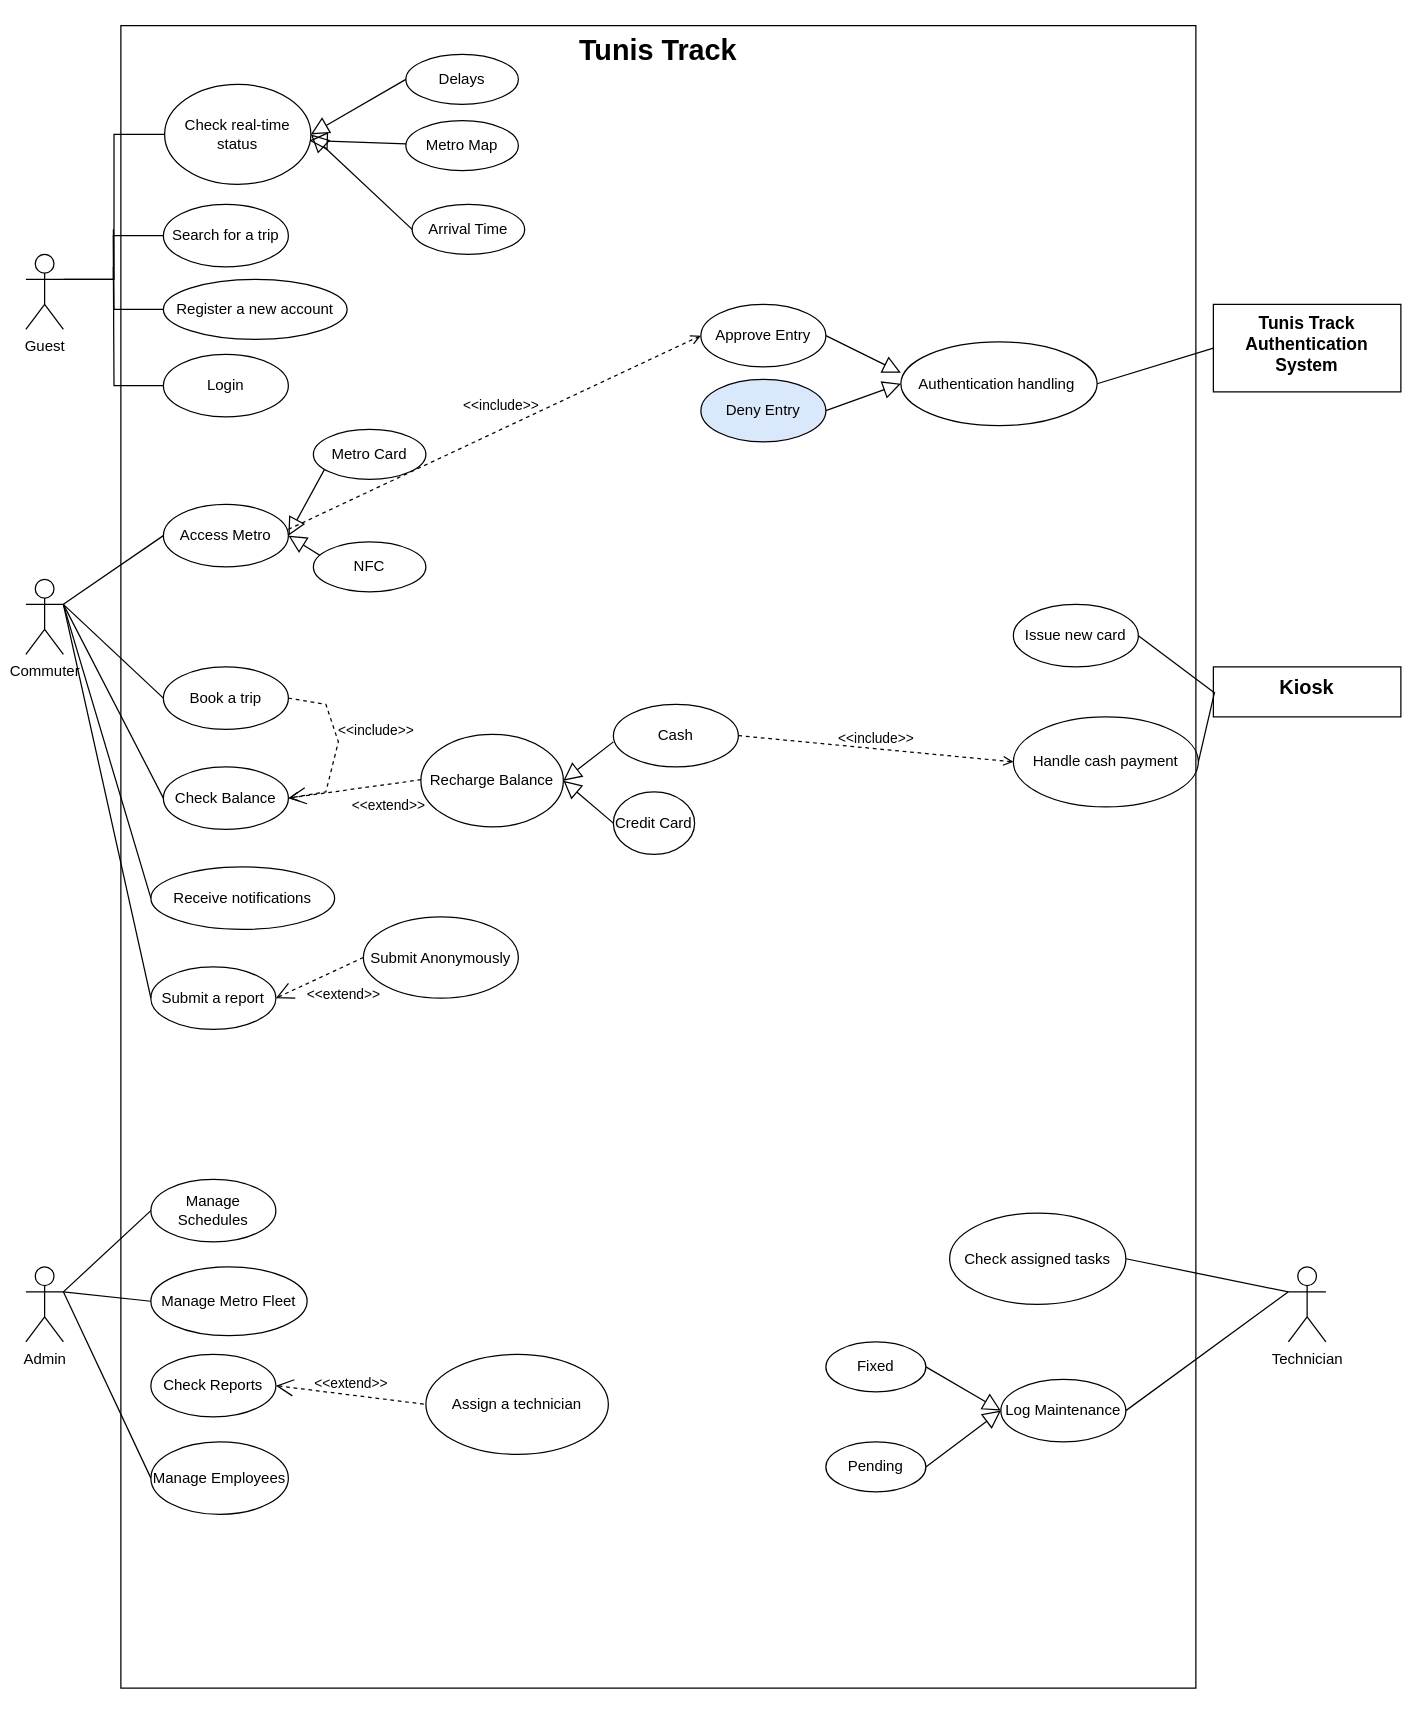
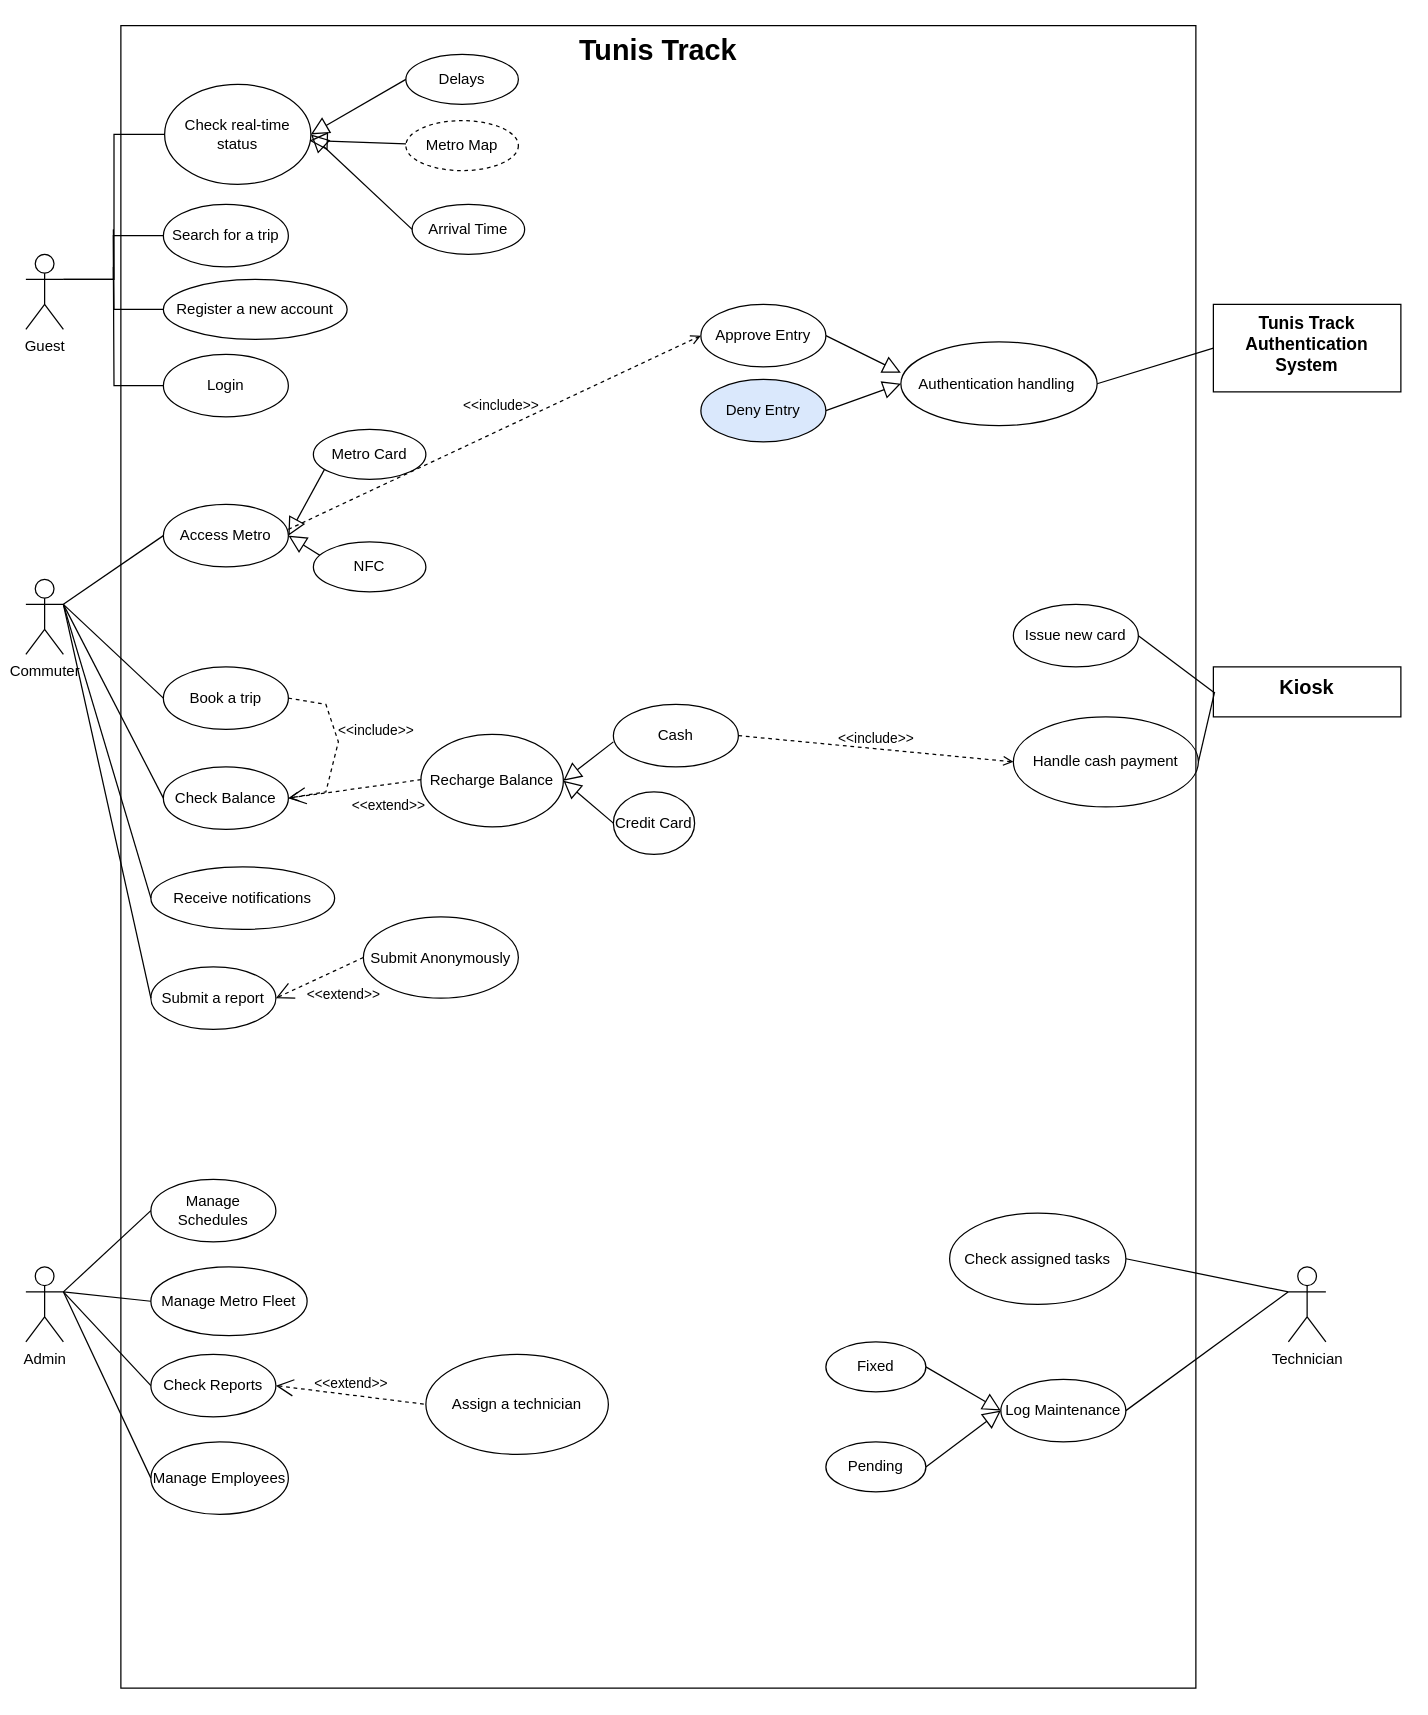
node "Metro Map": style solid -> dashed
edge "Admin" -- "Check Reports": added
